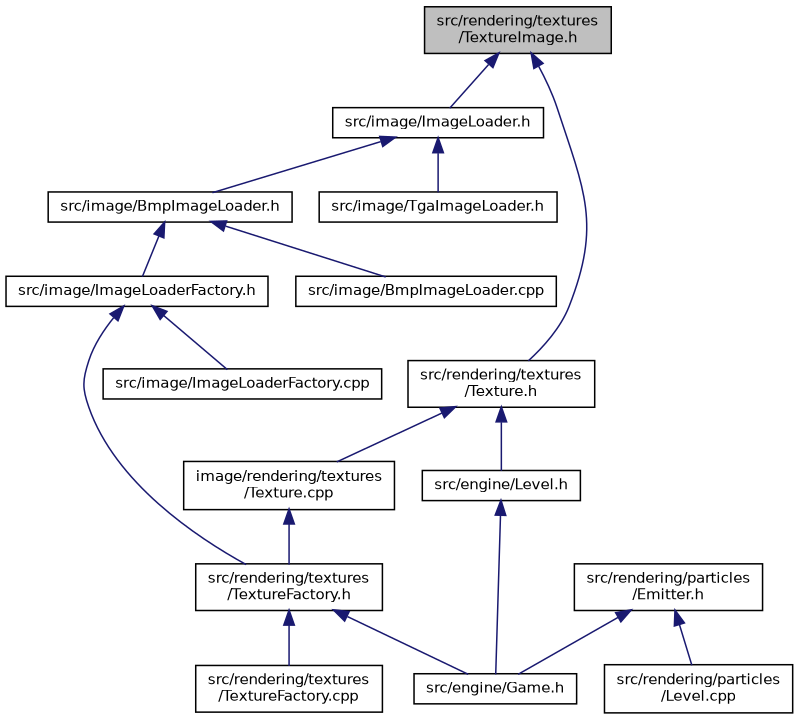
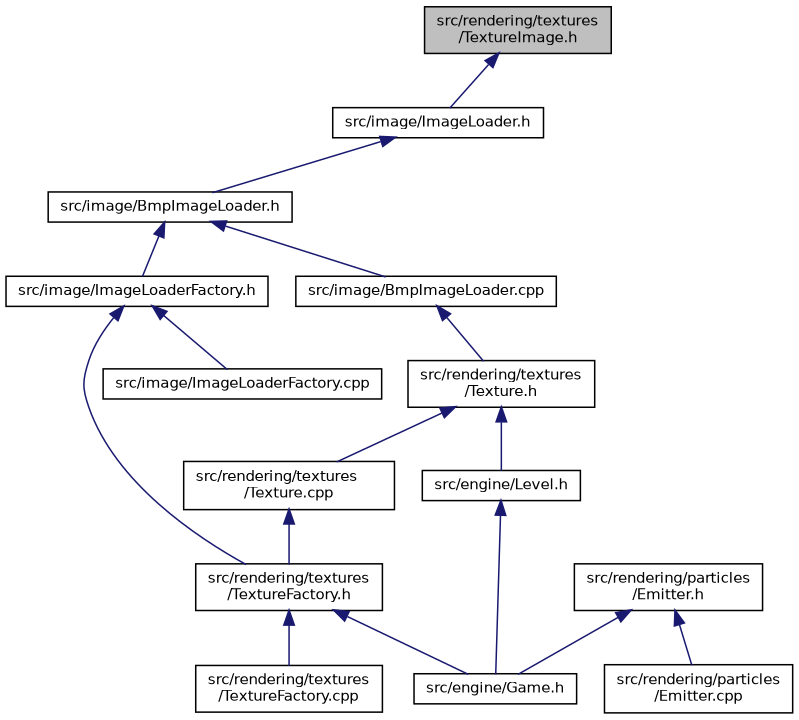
node "src/image/TgaImageLoader.h": removed
edge "src/rendering/textures /Texture.h" -> "src/rendering/textures /TextureImage.h": now "src/rendering/textures /Texture.h" -> "src/image/BmpImageLoader.cpp"
node "image/rendering/textures /Texture.cpp": label "image/rendering/textures /Texture.cpp" -> "src/rendering/textures /Texture.cpp"
node "src/rendering/particles /Level.cpp": label "src/rendering/particles /Level.cpp" -> "src/rendering/particles /Emitter.cpp"
